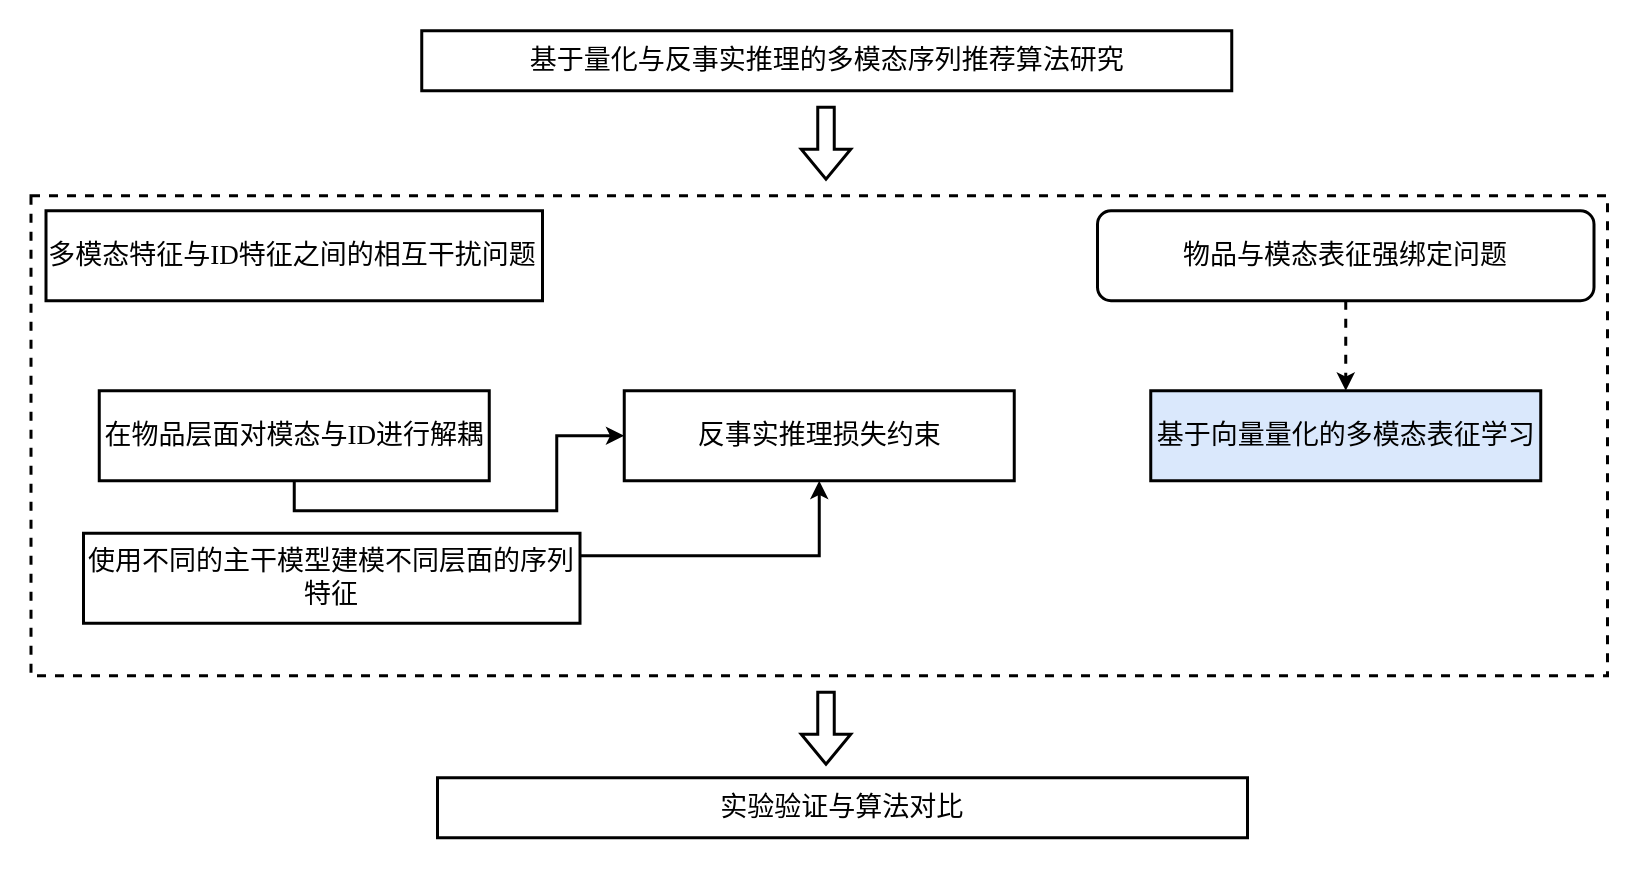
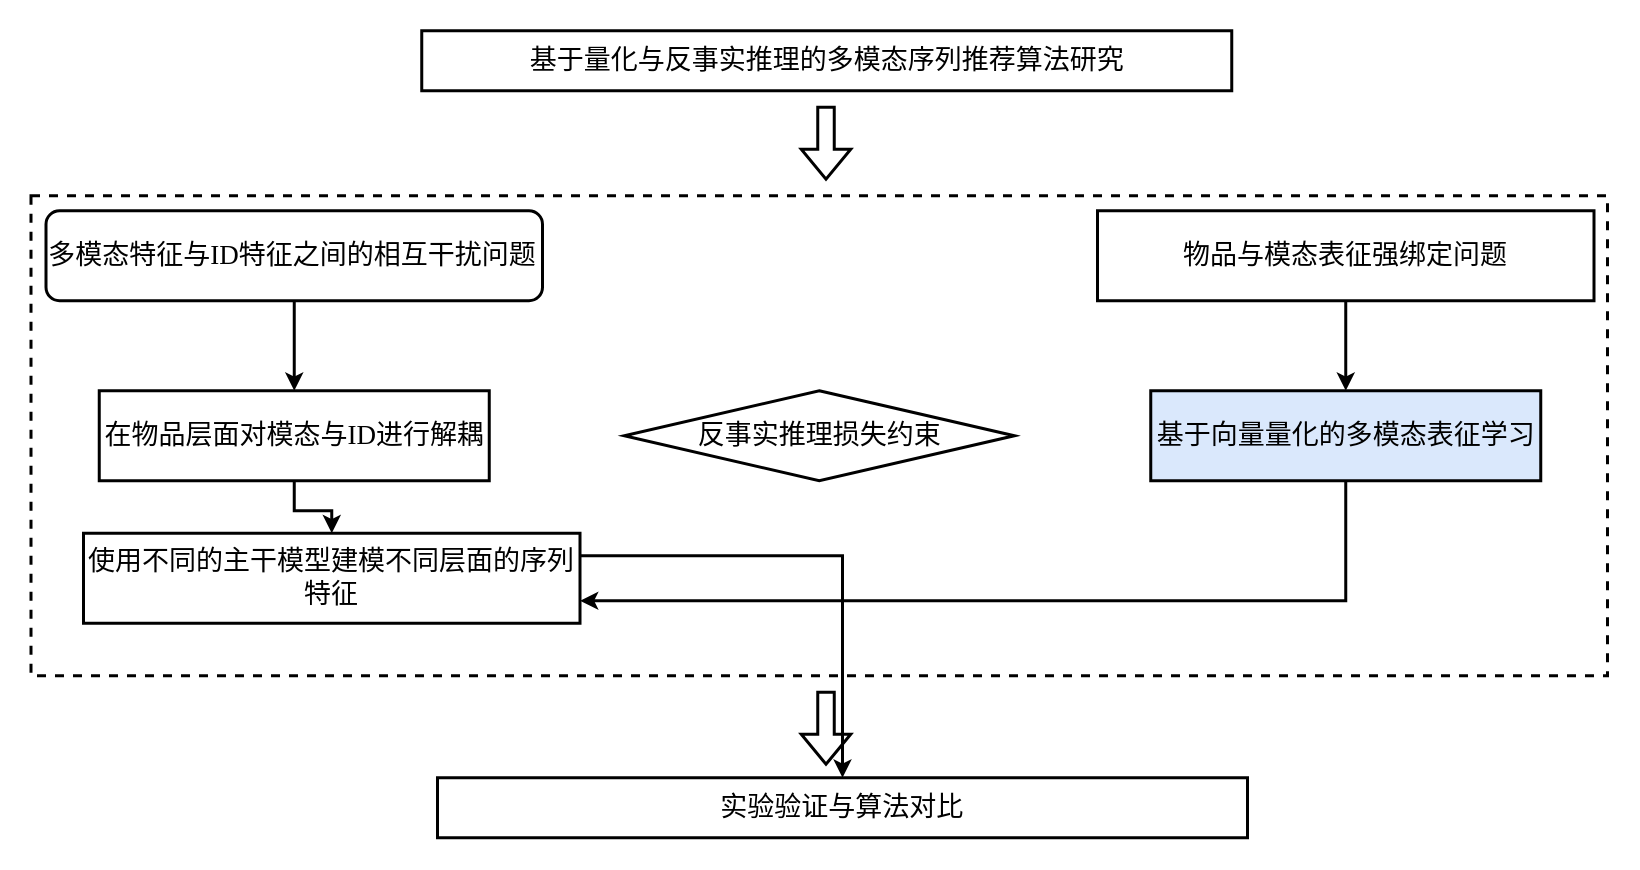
node "多模态特征与ID特征之间的相互干扰问题": shape rectangle -> rounded rectangle
node "物品与模态表征强绑定问题": shape rounded rectangle -> rectangle
edge "物品与模态表征强绑定问题" -> "基于向量量化的多模态表征学习": style dashed -> solid
edge "多模态特征与ID特征之间的相互干扰问题" -> "在物品层面对模态与ID进行解耦": added
node "反事实推理损失约束": shape rectangle -> diamond
edge "在物品层面对模态与ID进行解耦" -> "反事实推理损失约束": now "在物品层面对模态与ID进行解耦" -> "使用不同的主干模型建模不同层面的序列特征"
edge "使用不同的主干模型建模不同层面的序列特征" -> "反事实推理损失约束": now "使用不同的主干模型建模不同层面的序列特征" -> "实验验证与算法对比"
edge "基于向量量化的多模态表征学习" -> "使用不同的主干模型建模不同层面的序列特征": added
